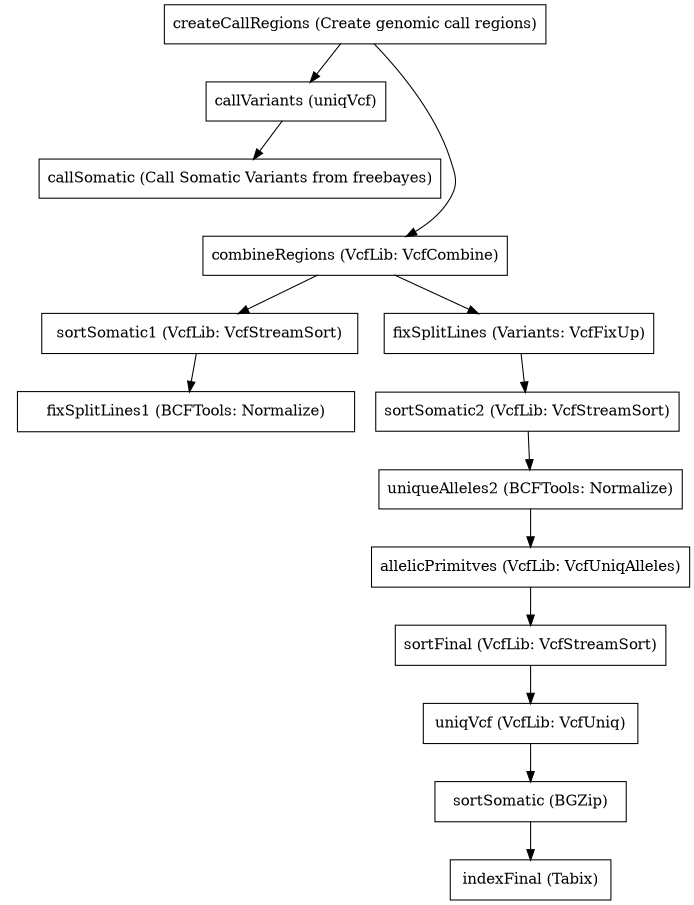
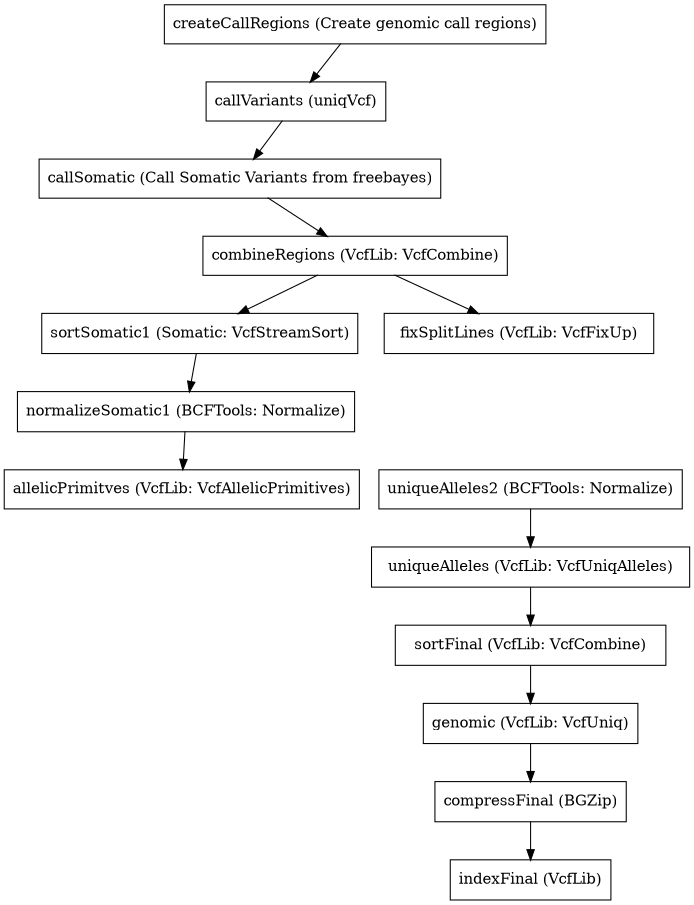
edge "createCallRegions (Create genomic call regions)" -> "combineRegions (VcfLib: VcfCombine)": now "callSomatic (Call Somatic Variants from freebayes)" -> "combineRegions (VcfLib: VcfCombine)"
node "sortSomatic1 (VcfLib: VcfStreamSort)": label "sortSomatic1 (VcfLib: VcfStreamSort)" -> "sortSomatic1 (Somatic: VcfStreamSort)"
node "fixSplitLines (Variants: VcfFixUp)": label "fixSplitLines (Variants: VcfFixUp)" -> "fixSplitLines (VcfLib: VcfFixUp)"
node "fixSplitLines1 (BCFTools: Normalize)": label "fixSplitLines1 (BCFTools: Normalize)" -> "normalizeSomatic1 (BCFTools: Normalize)"
node "sortSomatic2 (VcfLib: VcfStreamSort)": removed
node "allelicPrimitves (VcfLib: VcfAllelicPrimitives)": added
node "allelicPrimitves (VcfLib: VcfUniqAlleles)": label "allelicPrimitves (VcfLib: VcfUniqAlleles)" -> "uniqueAlleles (VcfLib: VcfUniqAlleles)"
node "sortFinal (VcfLib: VcfStreamSort)": label "sortFinal (VcfLib: VcfStreamSort)" -> "sortFinal (VcfLib: VcfCombine)"
node "uniqVcf (VcfLib: VcfUniq)": label "uniqVcf (VcfLib: VcfUniq)" -> "genomic (VcfLib: VcfUniq)"
node "sortSomatic (BGZip)": label "sortSomatic (BGZip)" -> "compressFinal (BGZip)"
node "indexFinal (Tabix)": label "indexFinal (Tabix)" -> "indexFinal (VcfLib)"
